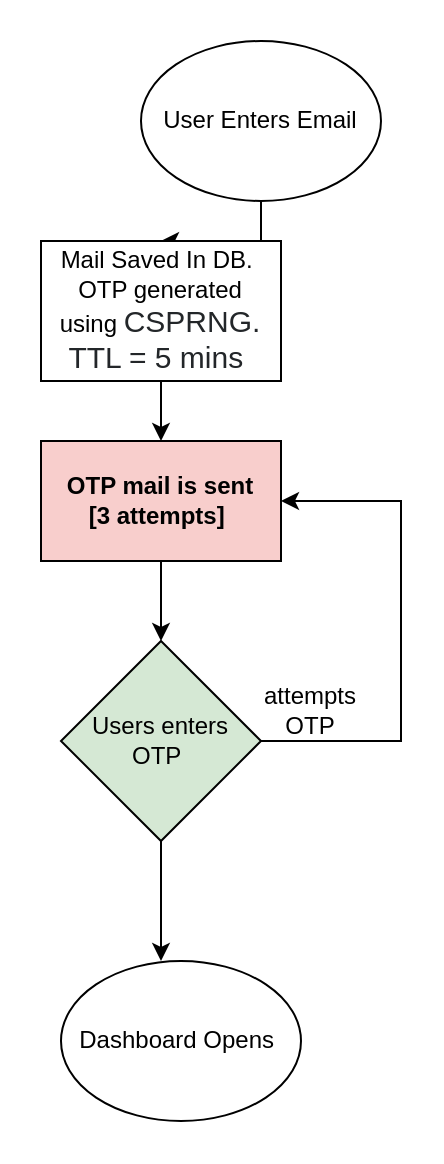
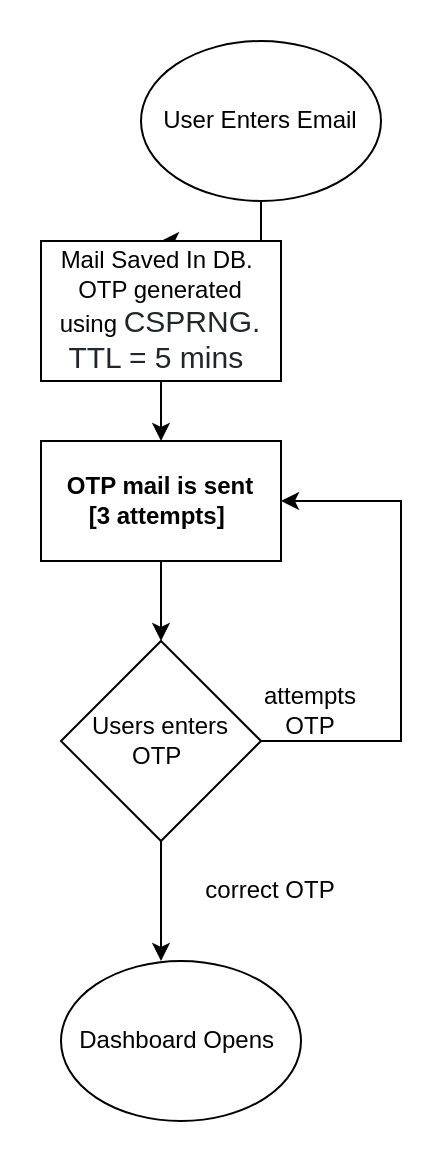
node "OTP mail is sent [3 attempts]": fillcolor #f8cecc -> #ffffff
node "Users enters OTP": fillcolor #d5e8d4 -> #ffffff
node "correct OTP": added
